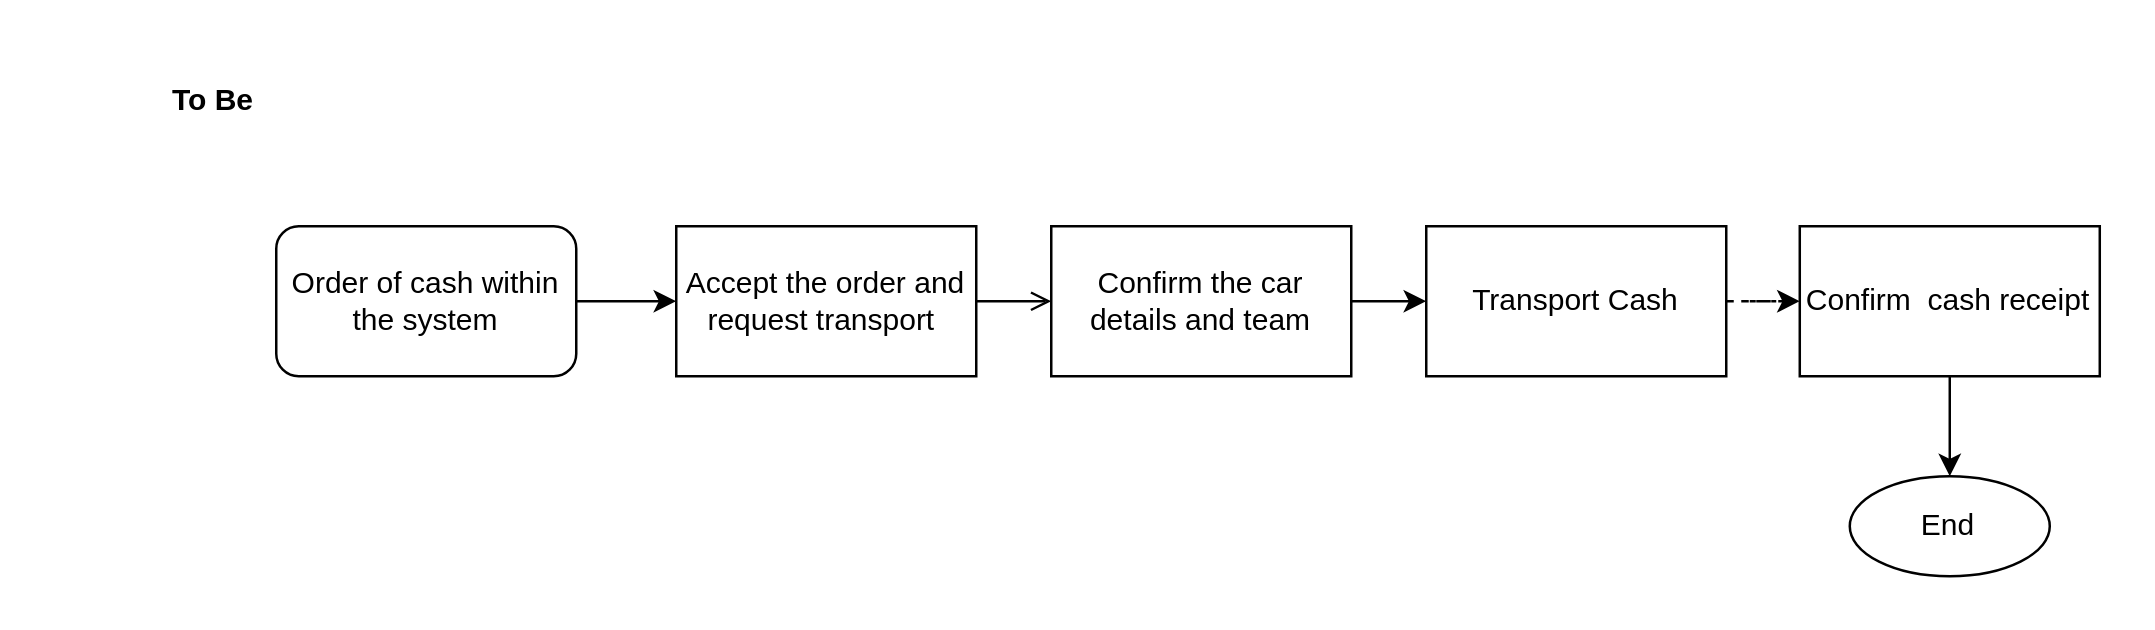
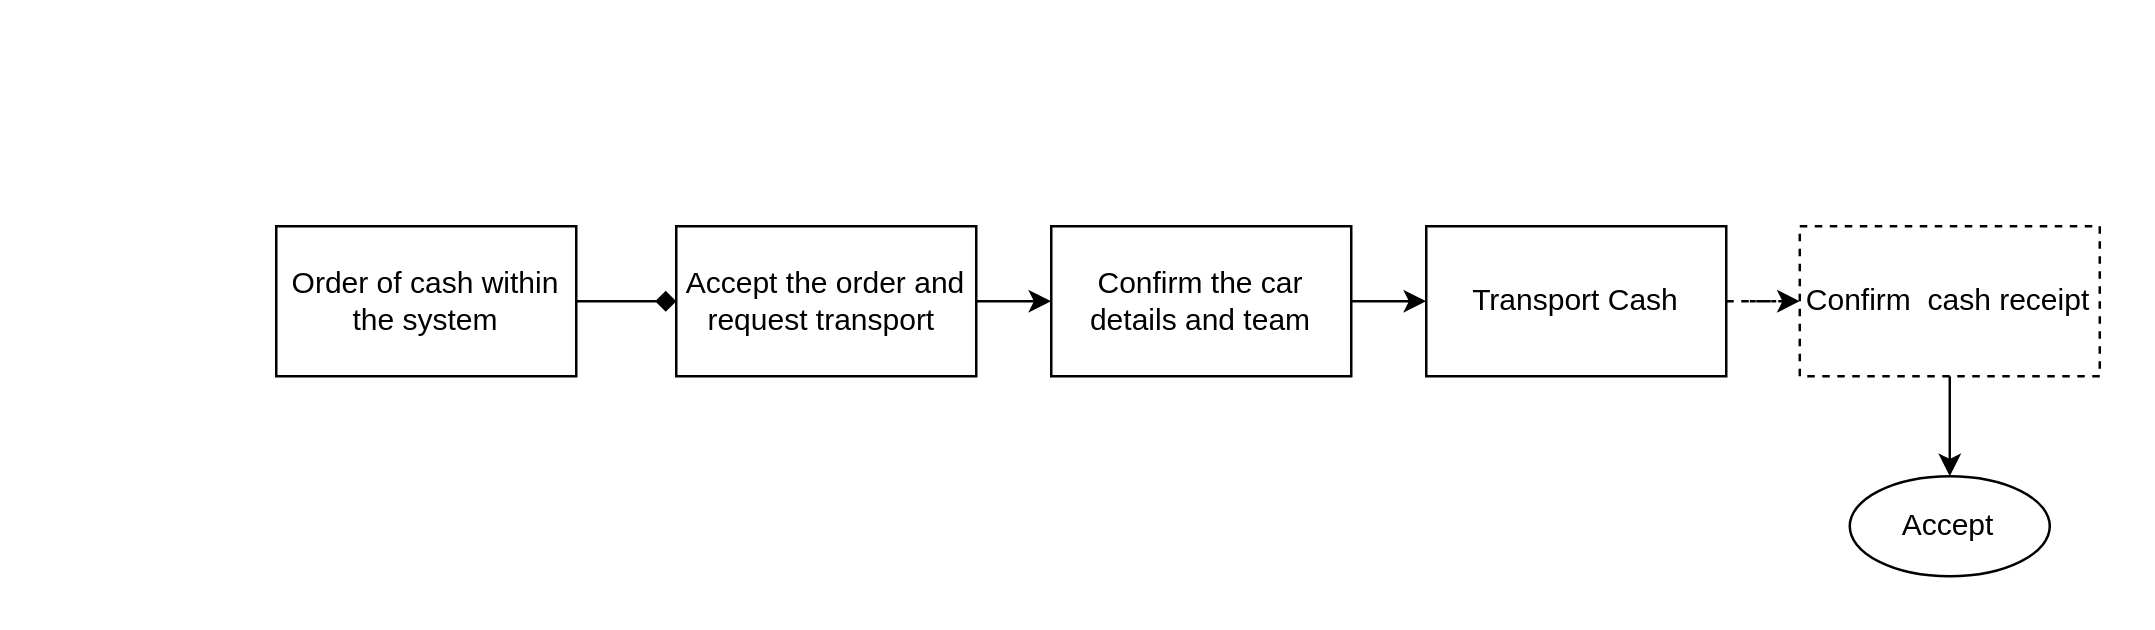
node "To Be": removed
node "Order of cash within the system": shape rounded rectangle -> rectangle
edge "Order of cash within the system" -> "Accept the order and request transport": arrowhead classic -> diamond
edge "Accept the order and request transport" -> "Confirm the car details and team": arrowhead open -> classic
node "Confirm cash receipt": style solid -> dashed
node "End": label "End" -> "Accept"
